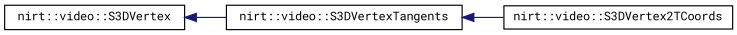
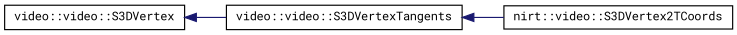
node "nirt::video::S3DVertex": label "nirt::video::S3DVertex" -> "video::video::S3DVertex"
node "nirt::video::S3DVertexTangents": label "nirt::video::S3DVertexTangents" -> "video::video::S3DVertexTangents"
